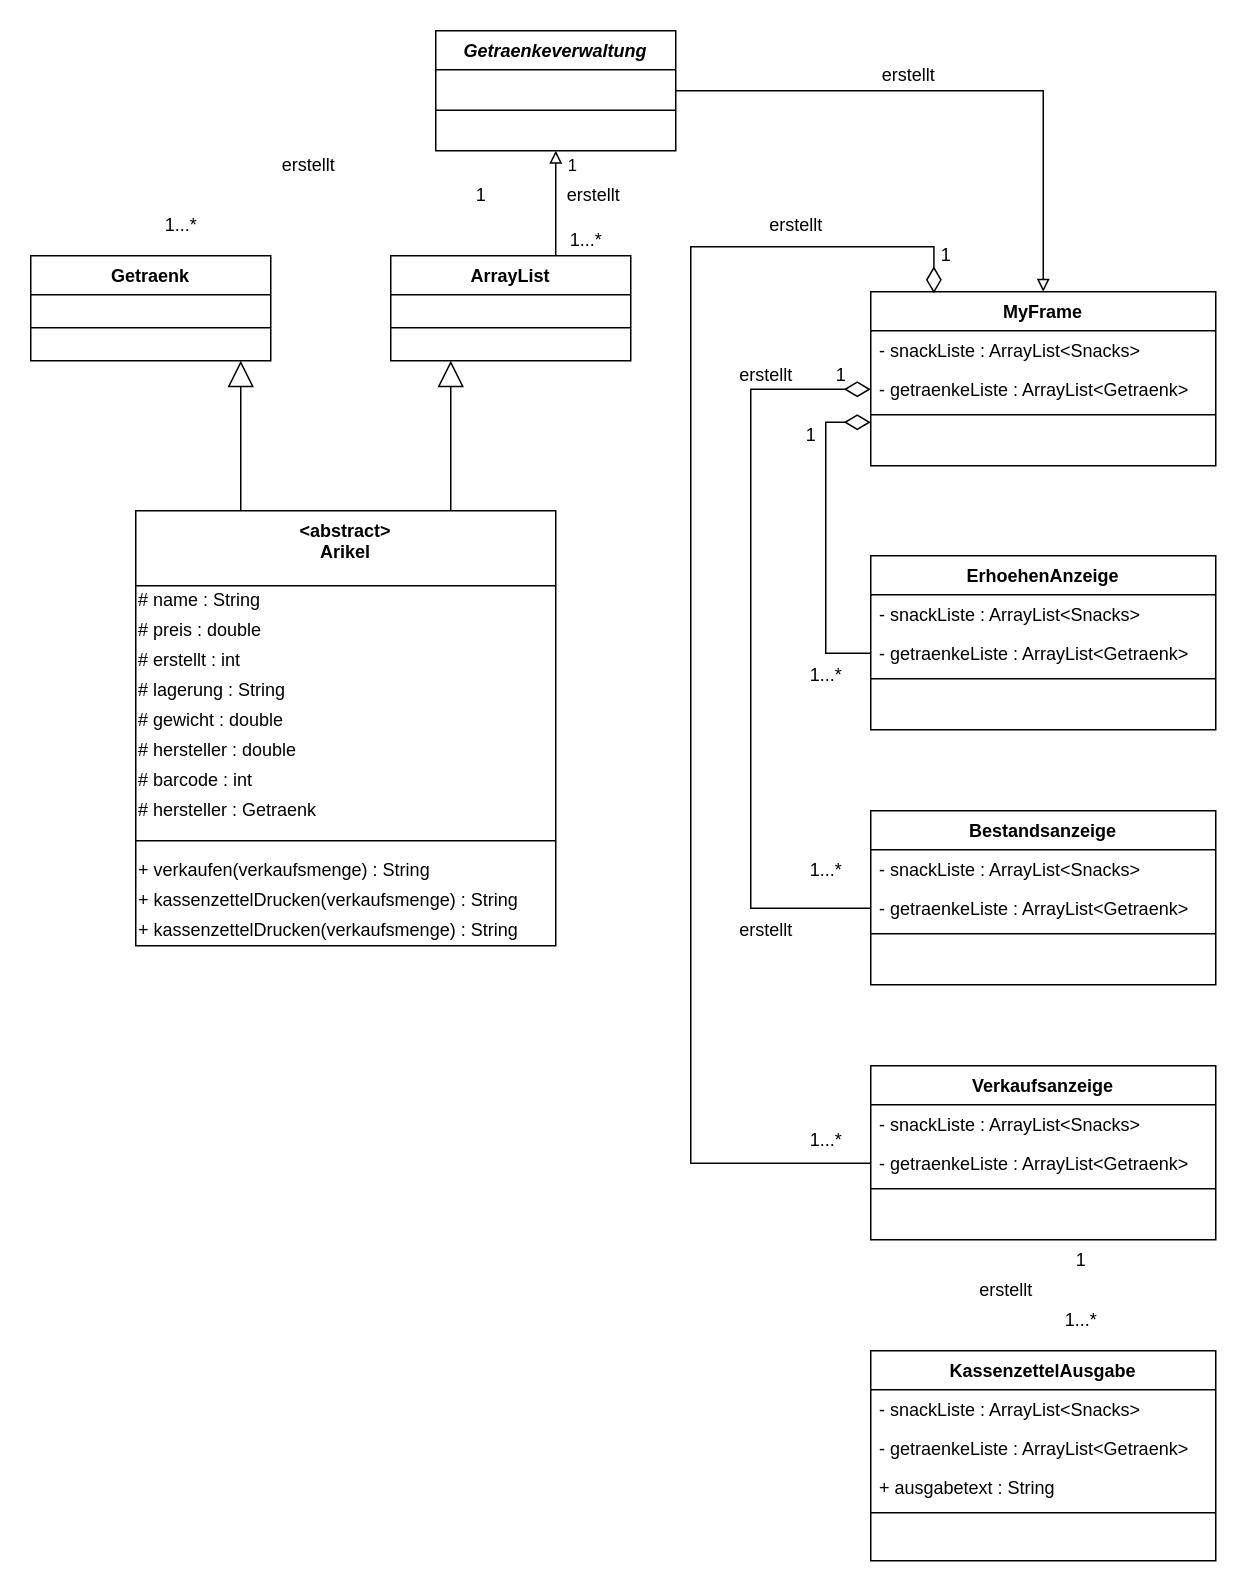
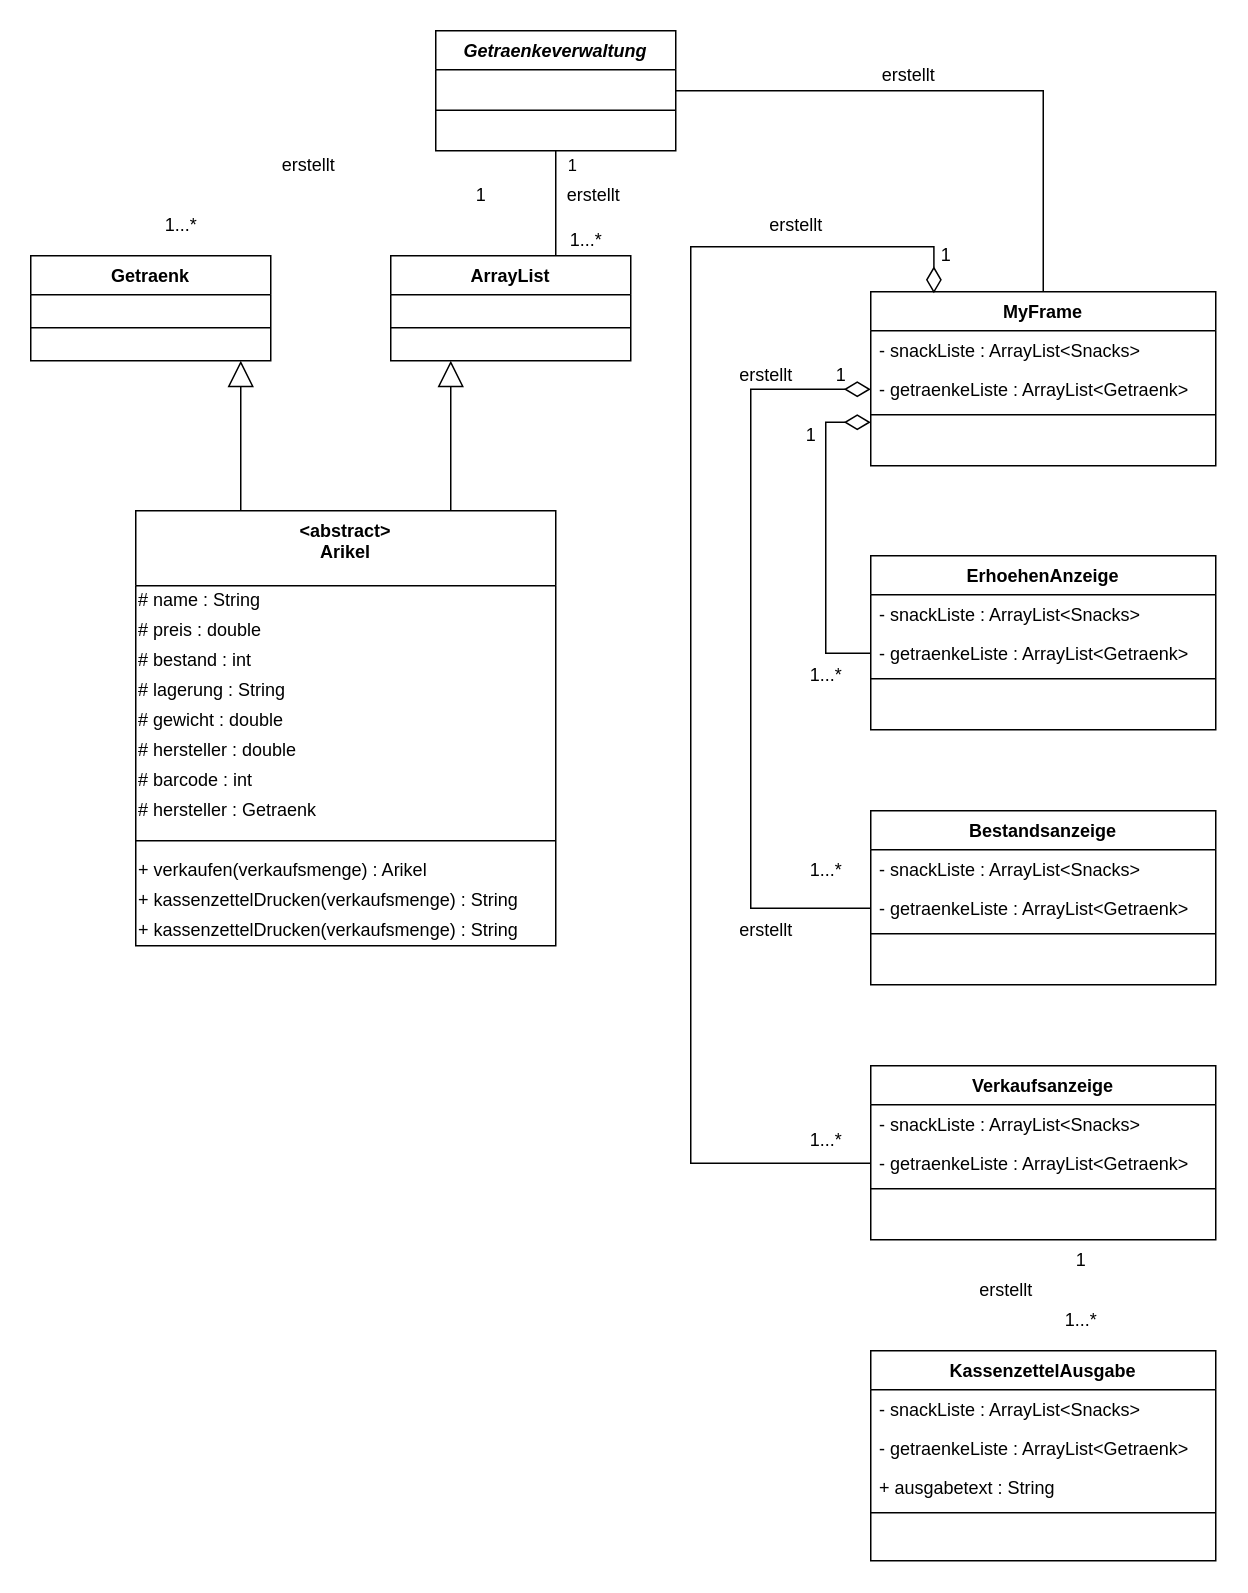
edge "ArrayList" -> "Getraenkeverwaltung": arrowhead block -> none
edge "Getraenkeverwaltung" -> "MyFrame": arrowhead block -> none
node "# erstellt : int": label "# erstellt : int" -> "# bestand : int"
node "+ verkaufen(verkaufsmenge) : String": label "+ verkaufen(verkaufsmenge) : String" -> "+ verkaufen(verkaufsmenge) : Arikel"
